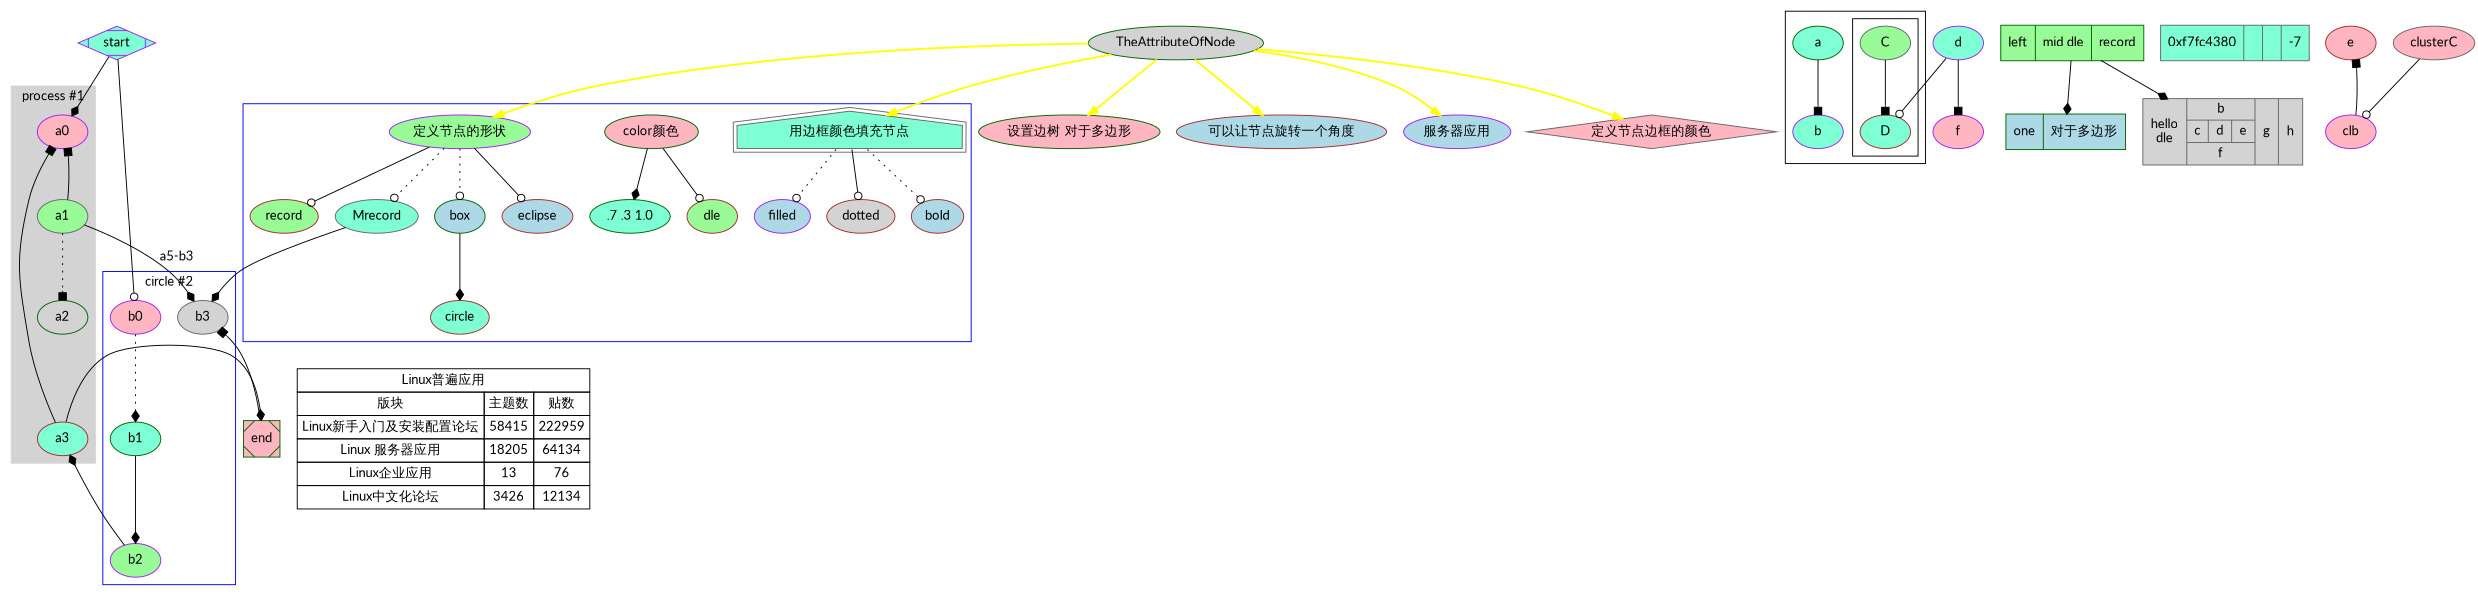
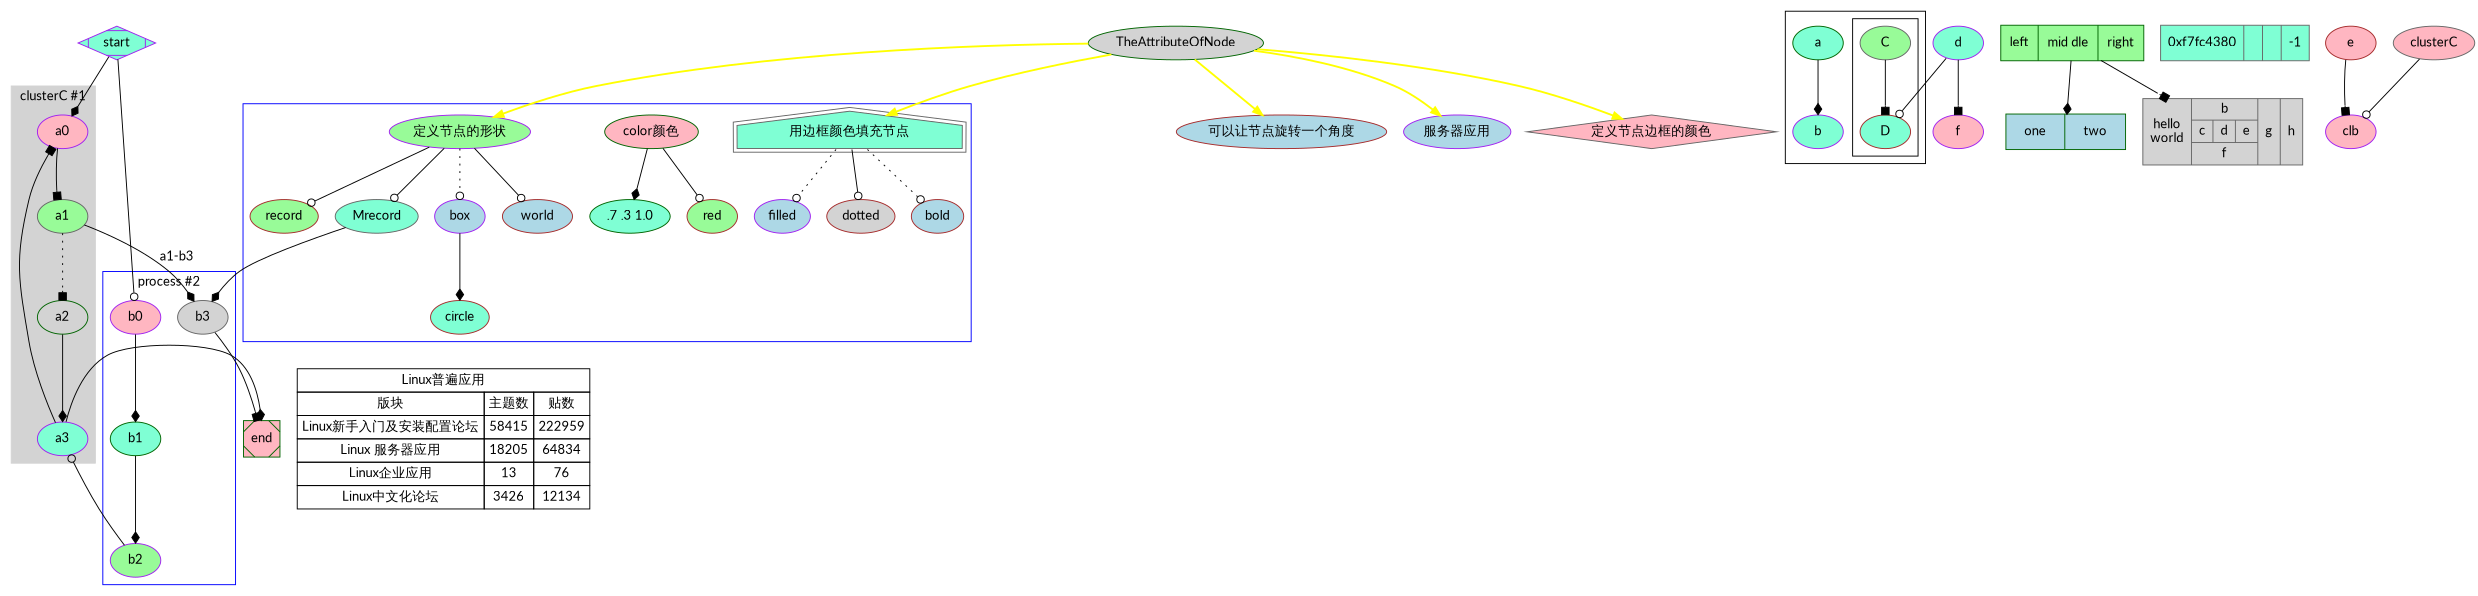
node "left": text "record" -> "right"
node "0xf7fc4380": text "-7" -> "-1"
edge "left" -> "hello": arrowhead diamond -> box
edge "a" -> "b": arrowhead box -> diamond
edge "clb" -> "e": reversed
cluster "process #1": label "process #1" -> "clusterC #1"
node "one": text "对于多边形" -> "two"
node "设置边树 对于多边形": removed
node "hello": text "dle" -> "world"
edge "定义节点的形状" -> "Mrecord": style dotted -> solid
edge "a1" -> "a0": reversed
node "box": color darkgreen -> purple
node "eclipse": label "eclipse" -> "world"
node "dle": label "dle" -> "red"
edge "a1" -> "b3": label "a5-b3" -> "a1-b3"
cluster "circle #2": label "circle #2" -> "process #2"
edge "end" -> "b3": reversed
edge "a2" -> "a3": added
edge "b0" -> "b1": style dotted -> solid
node "a3": color brown -> purple
node "Linux普遍应用": text "64134" -> "64834"
edge "b2" -> "a3": arrowhead diamond -> odot
